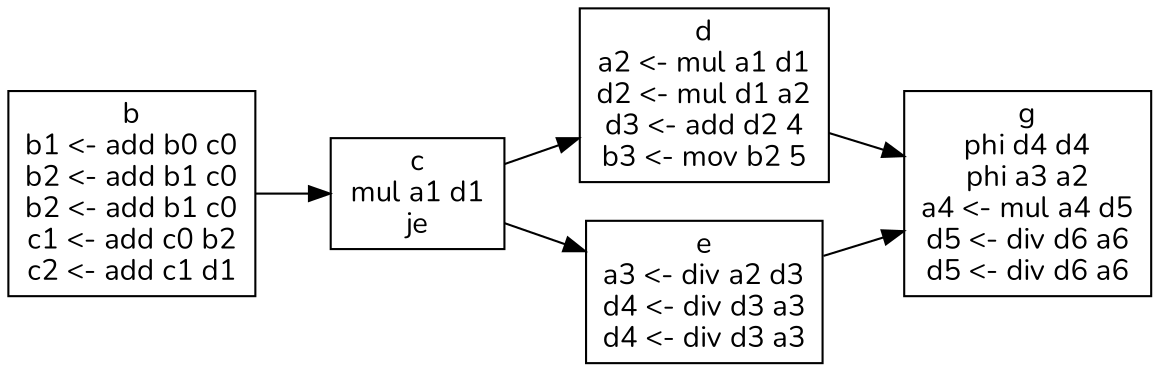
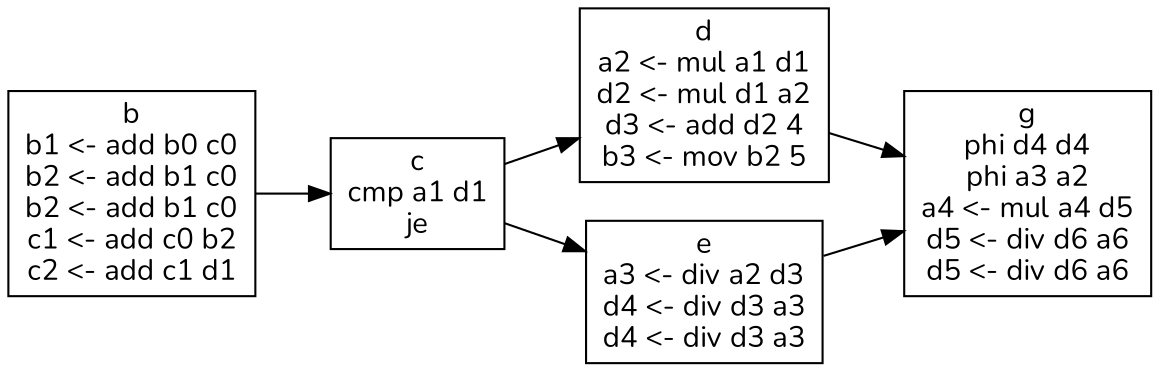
node "c mul a1 d1 je": label "c mul a1 d1 je" -> "c cmp a1 d1 je"
